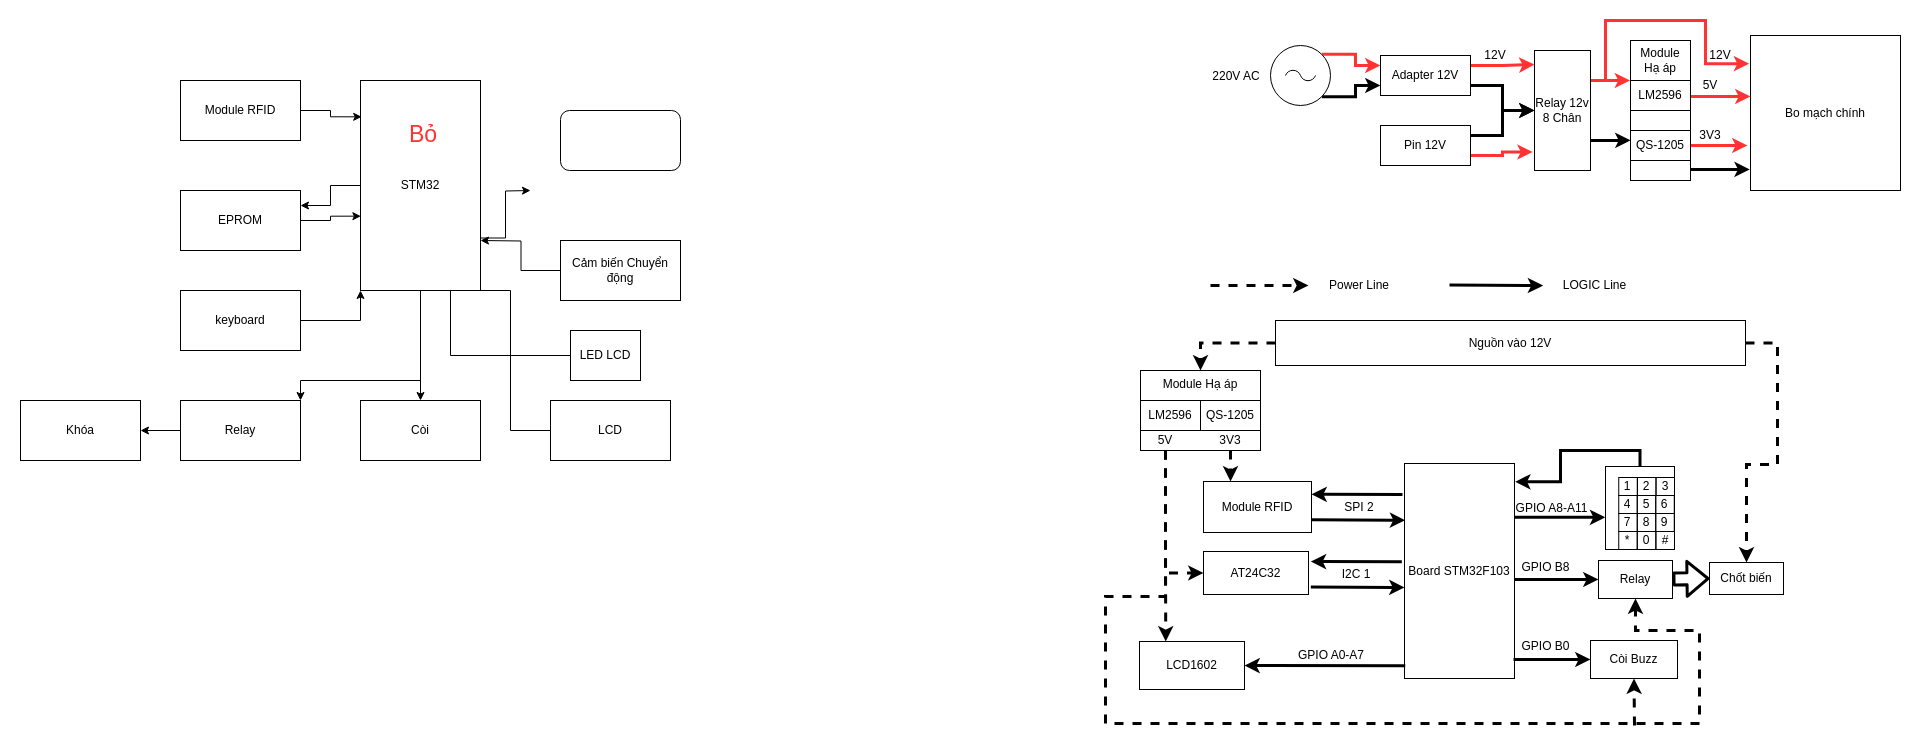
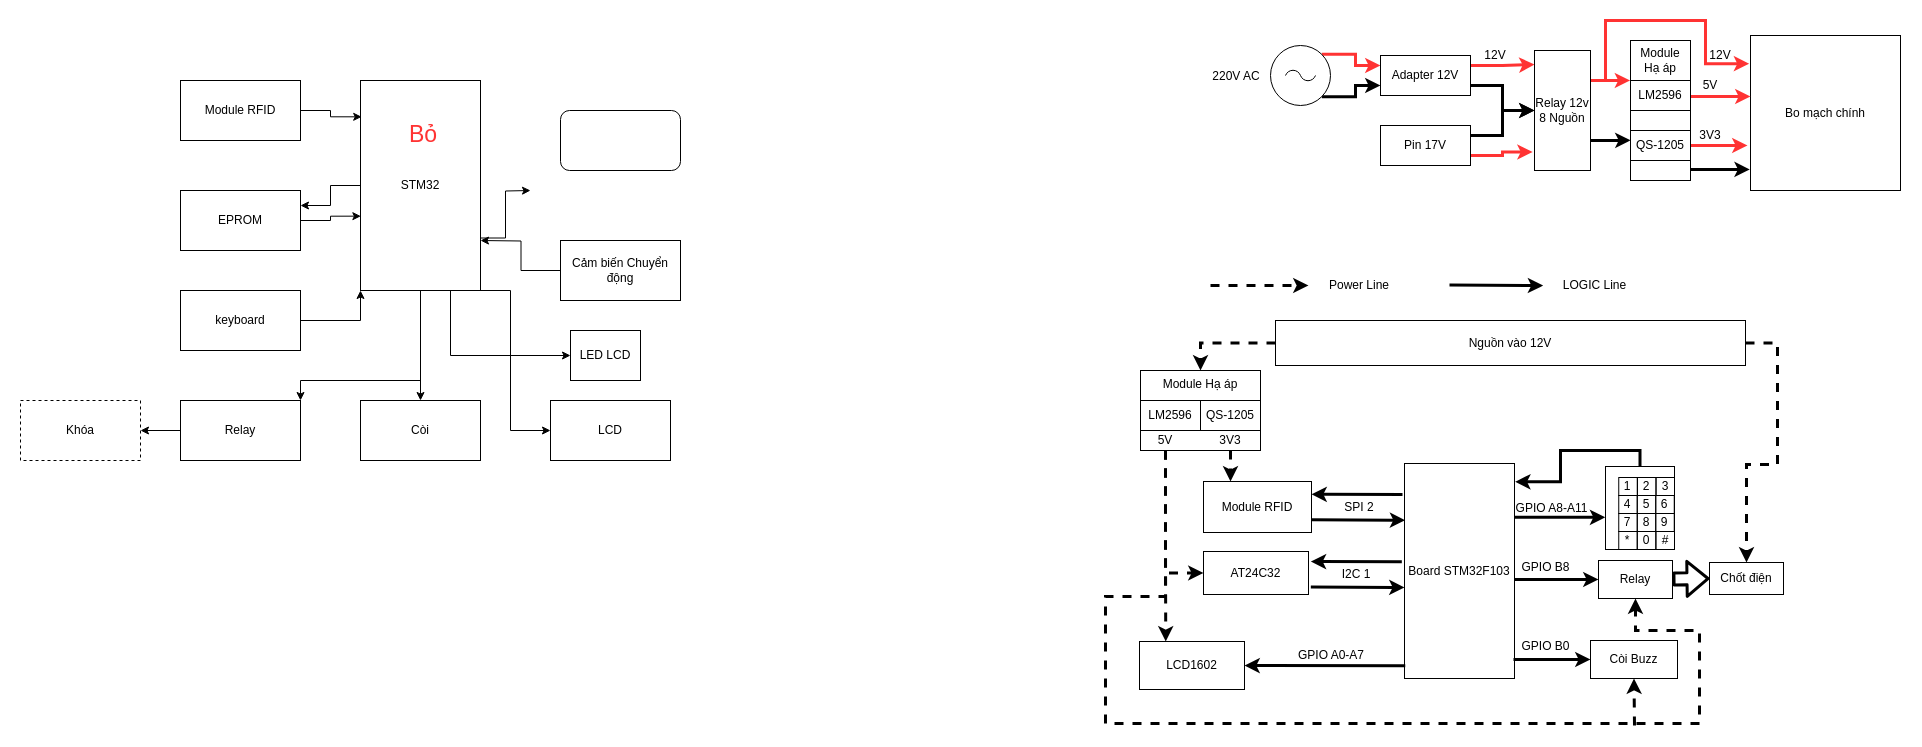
node "Relay 12v 8 Chân": label "Relay 12v 8 Chân" -> "Relay 12v 8 Nguồn"
node "Pin 12V": label "Pin 12V" -> "Pin 17V"
edge "STM32" -- "LED LCD": arrowhead none -> classic
node "Khóa": style solid -> dashed
edge "STM32" -- "LCD": arrowhead none -> classic
node "Chốt biến": label "Chốt biến" -> "Chốt điện"
